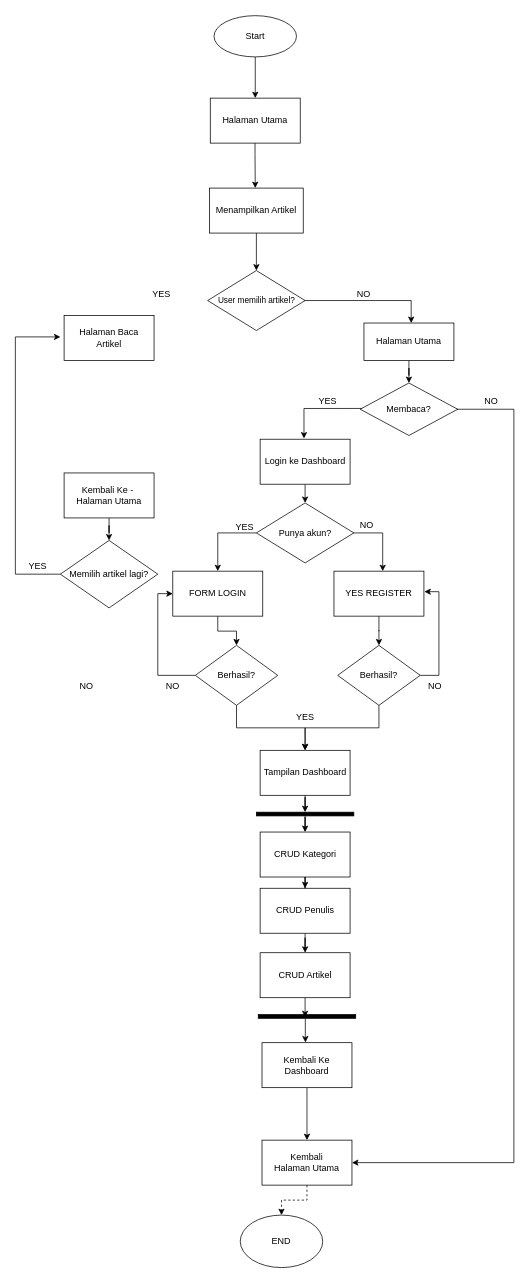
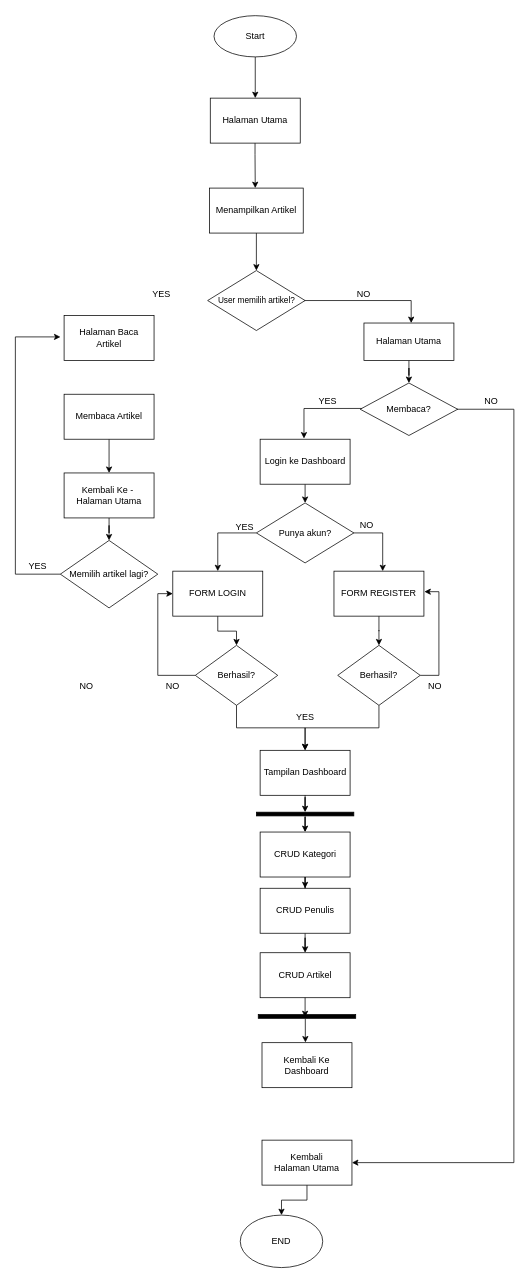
node "Membaca Artikel": added
edge "Membaca Artikel" -> "Kembali Ke - Halaman Utama": added
node "YES REGISTER": label "YES REGISTER" -> "FORM REGISTER"
edge "Kembali Ke Dashboard" -> "Kembali Halaman Utama": removed
edge "Kembali Halaman Utama" -> "END": style dashed -> solid
